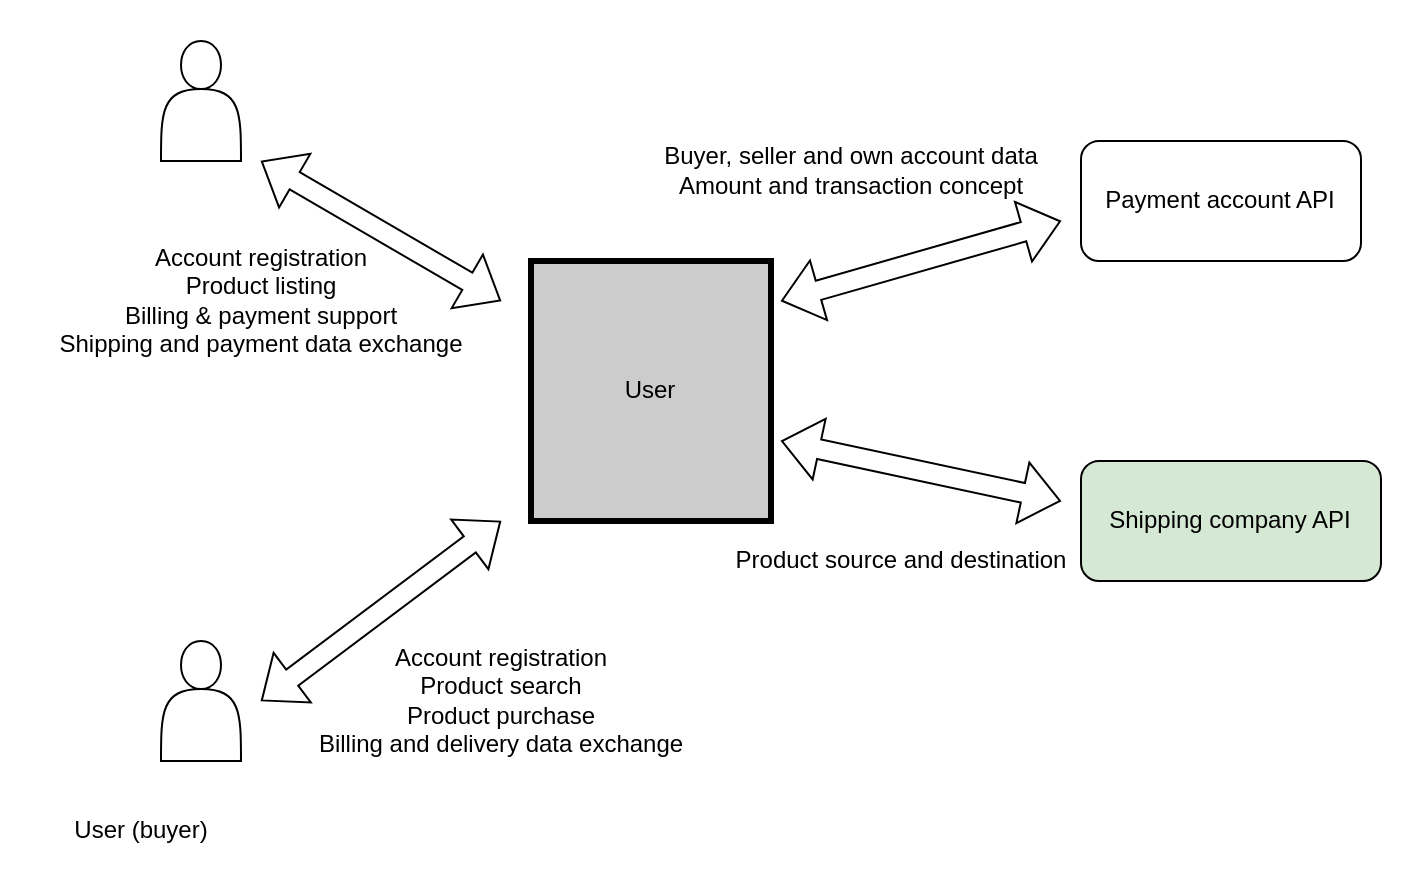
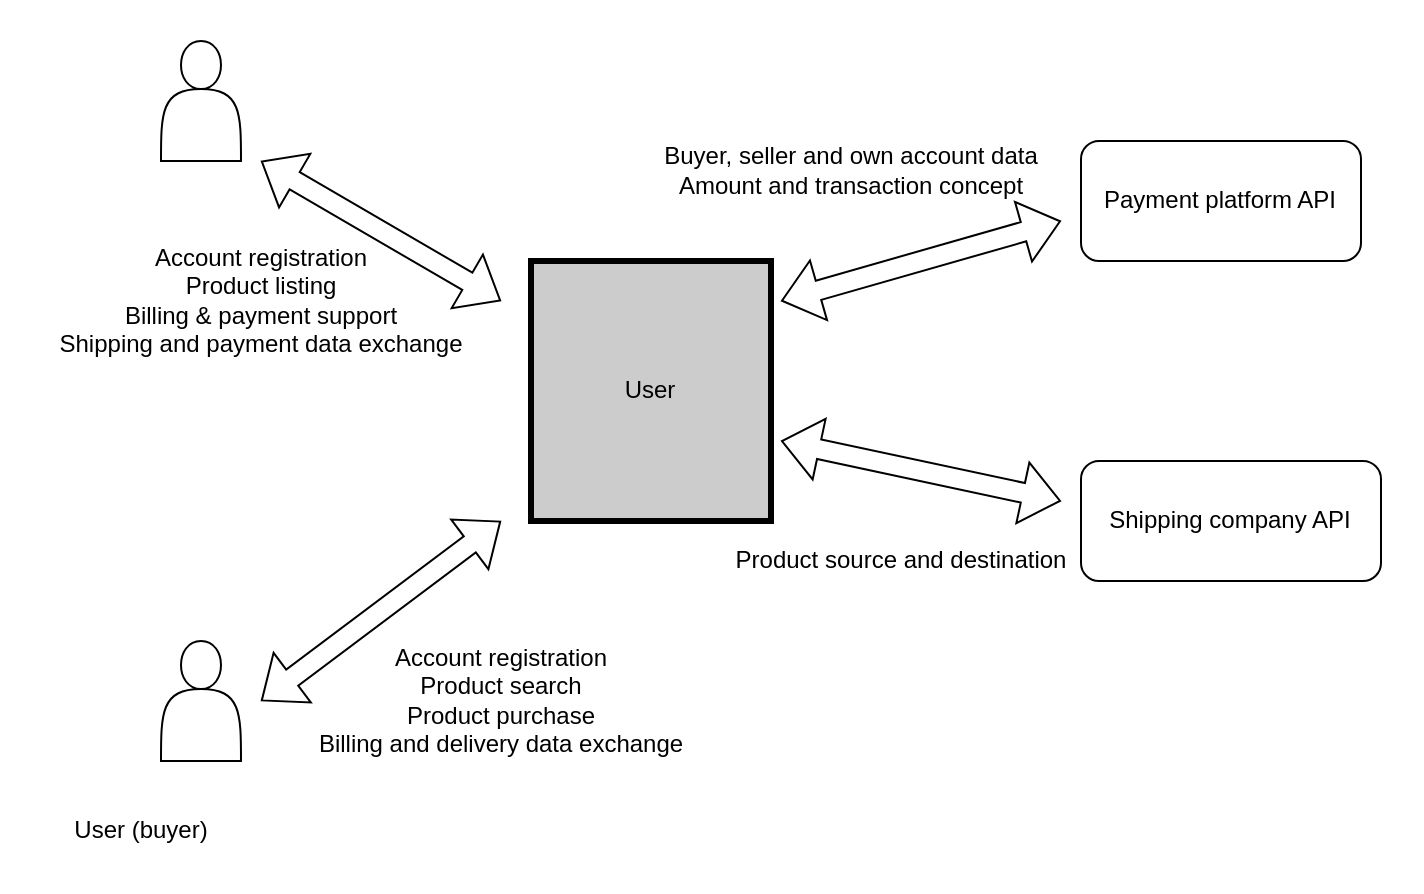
node "Payment account API": label "Payment account API" -> "Payment platform API"
node "Shipping company API": fillcolor #d5e8d4 -> #ffffff
